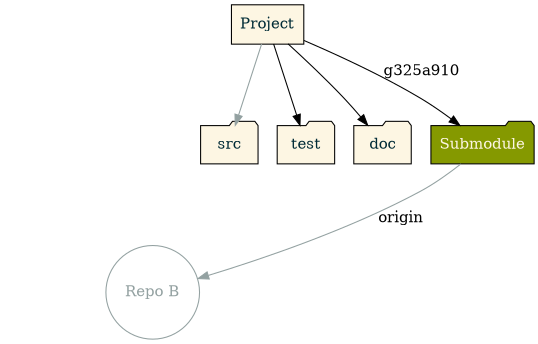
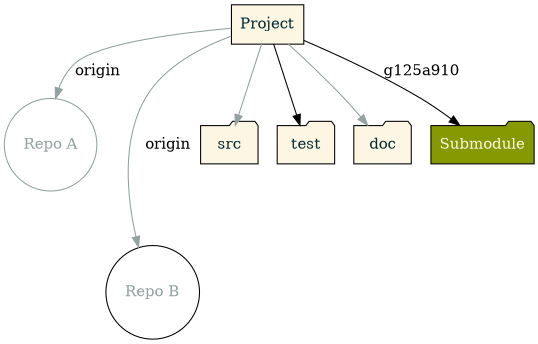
edge "Project" -> "Submodule": label "g325a910" -> "g125a910"
edge "Project" -> "doc": color black -> #93a1a1
node "Repo A": added
edge "Submodule" -> "Repo B": now "Project" -> "Repo B"
node "Repo B": color #93a1a1 -> black
